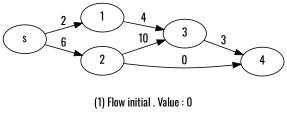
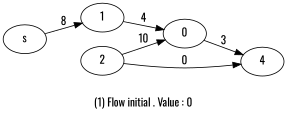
edge "s" -> "1": label "2" -> "8"
node "3": label "3" -> "0"
edge "s" -> "2": removed, label "6"
